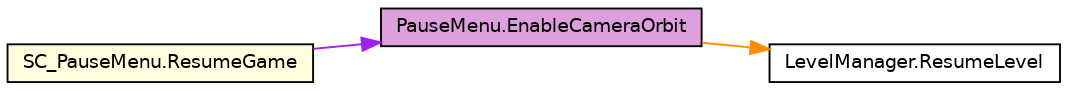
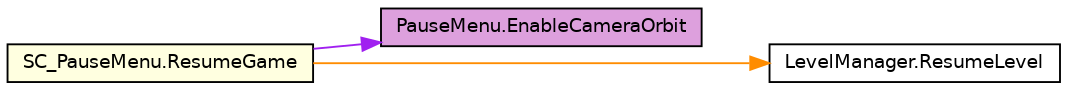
edge "PauseMenu.EnableCameraOrbit" -> "LevelManager.ResumeLevel": now "SC_PauseMenu.ResumeGame" -> "LevelManager.ResumeLevel"
